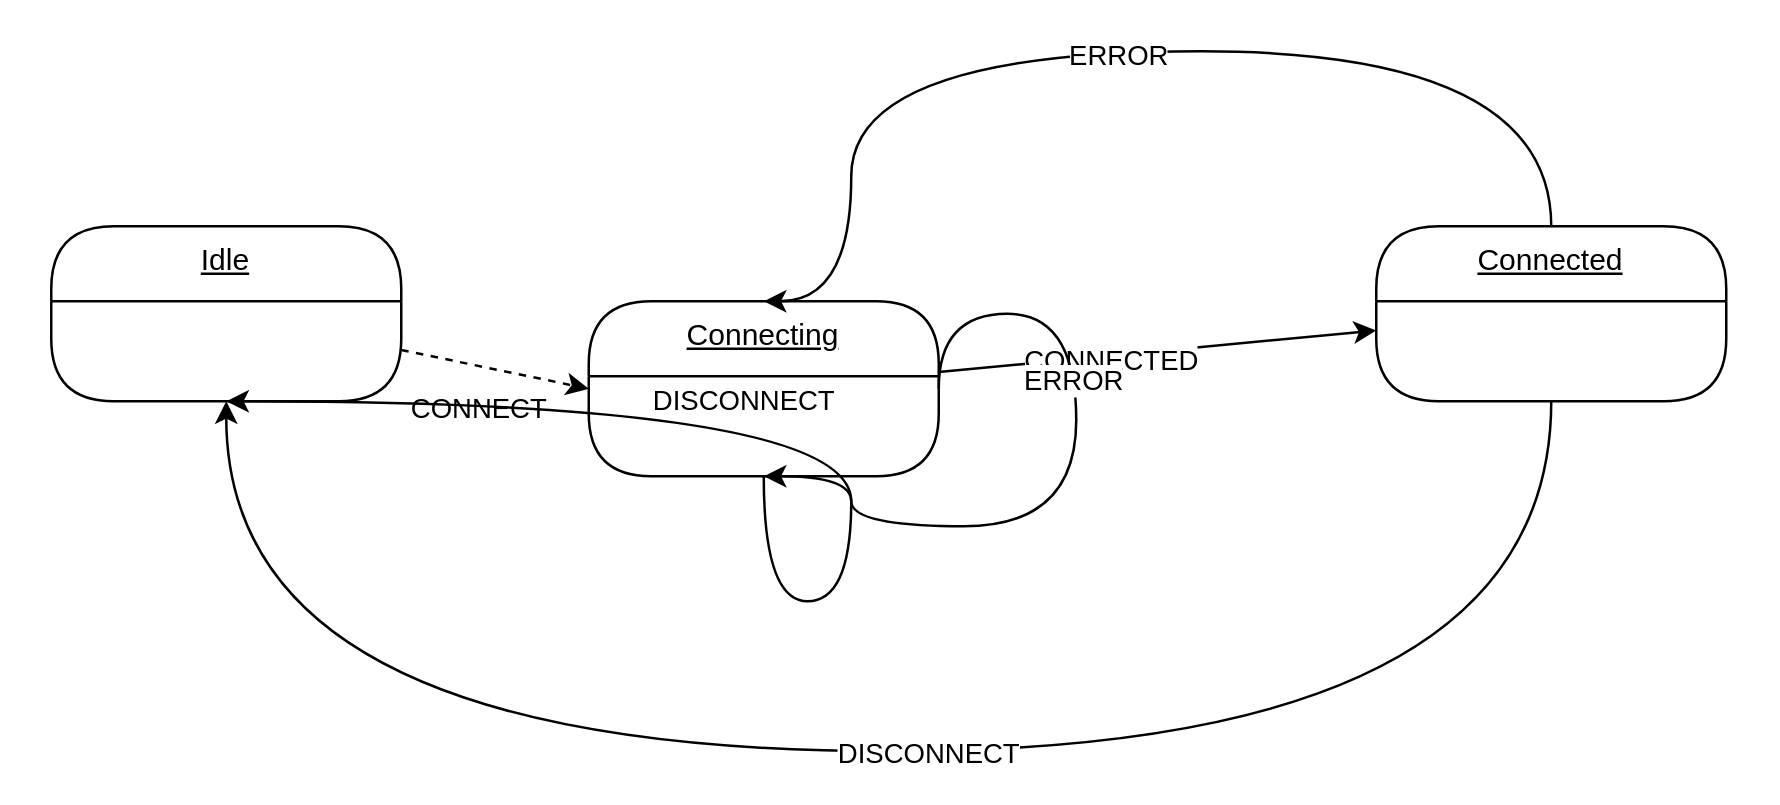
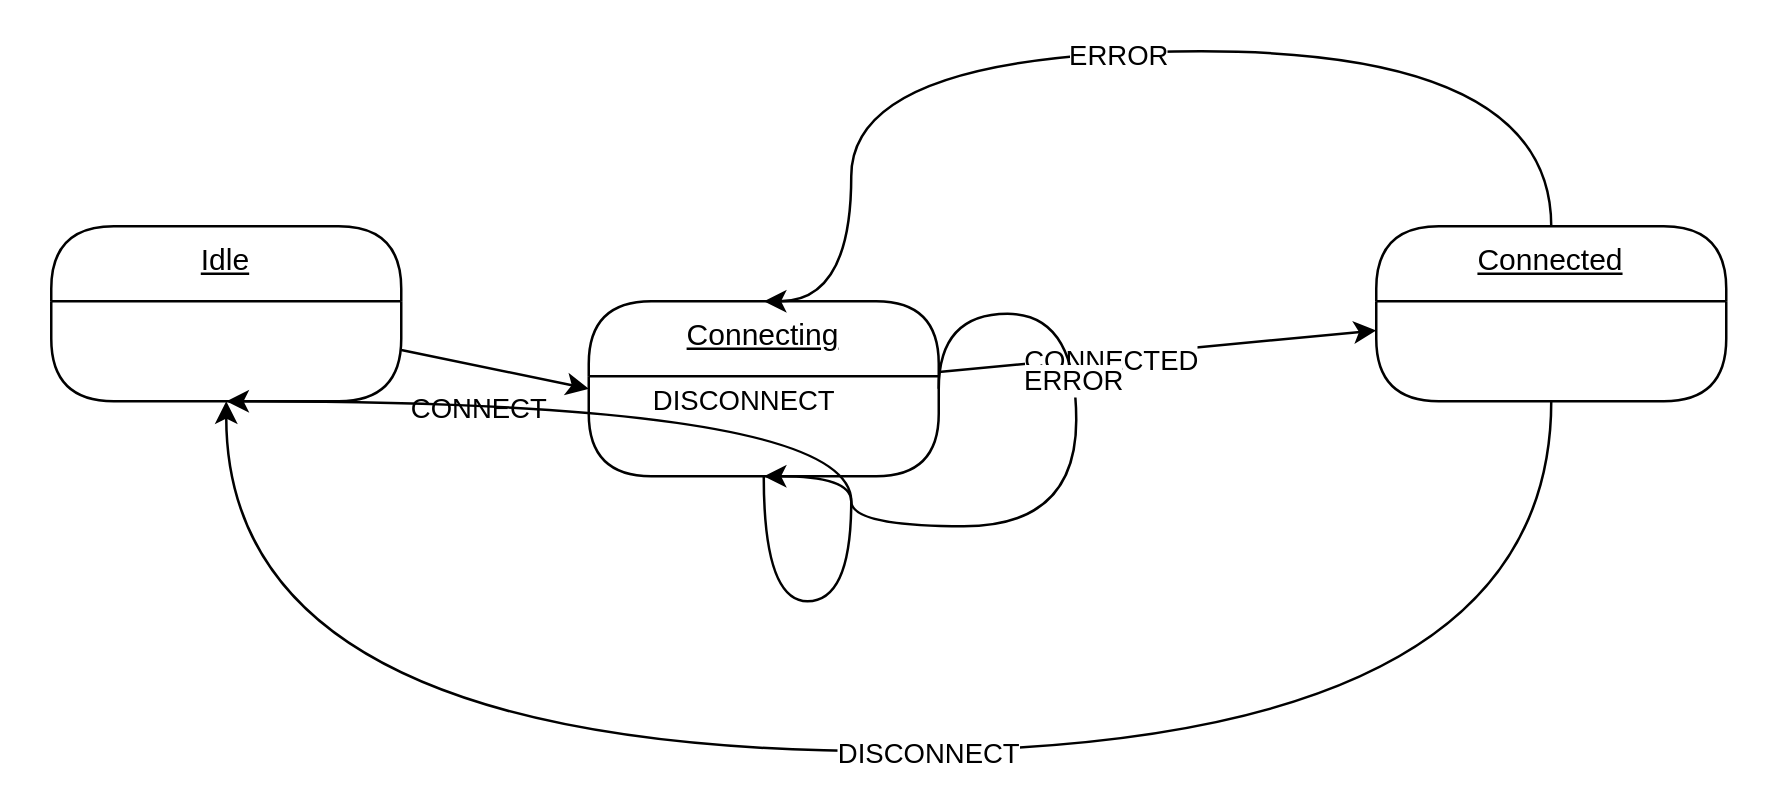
edge "Idle" -> "Connecting": style dashed -> solid
